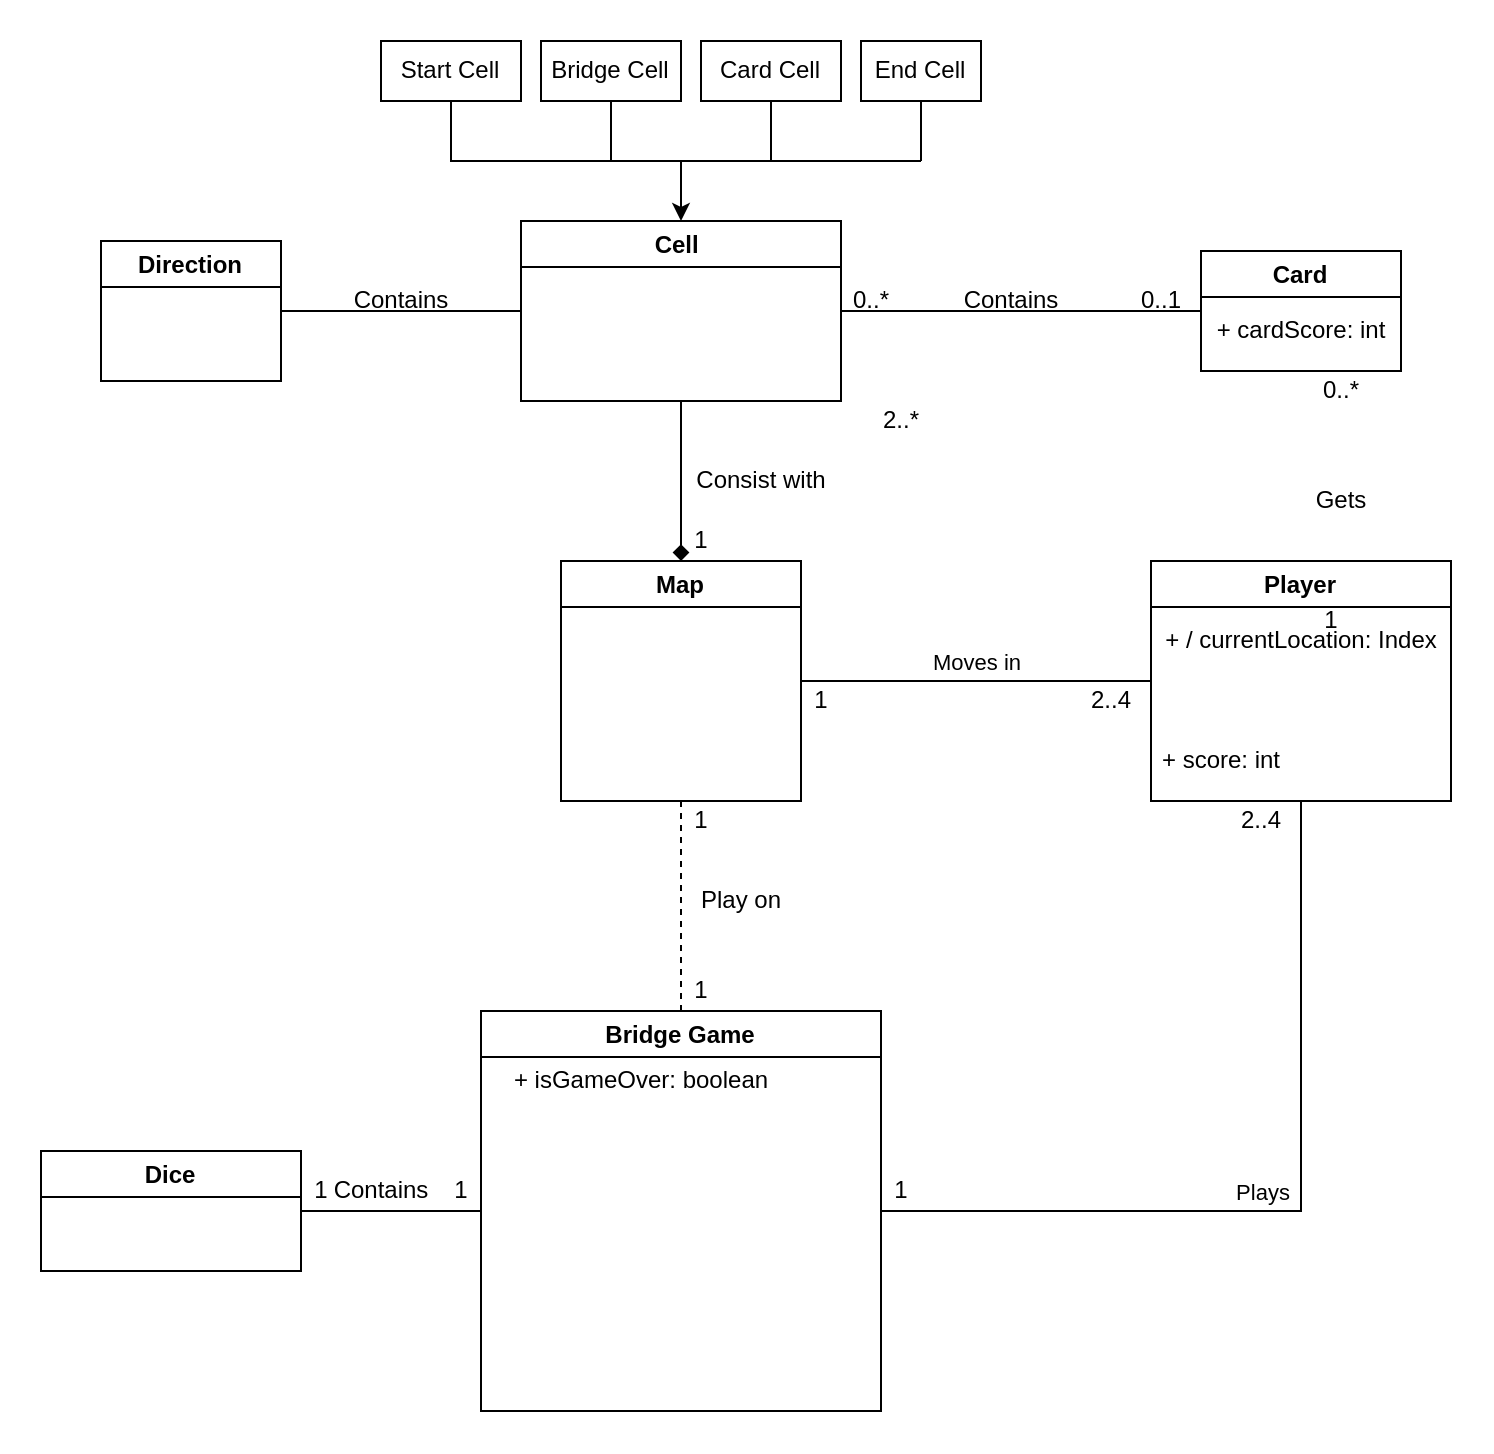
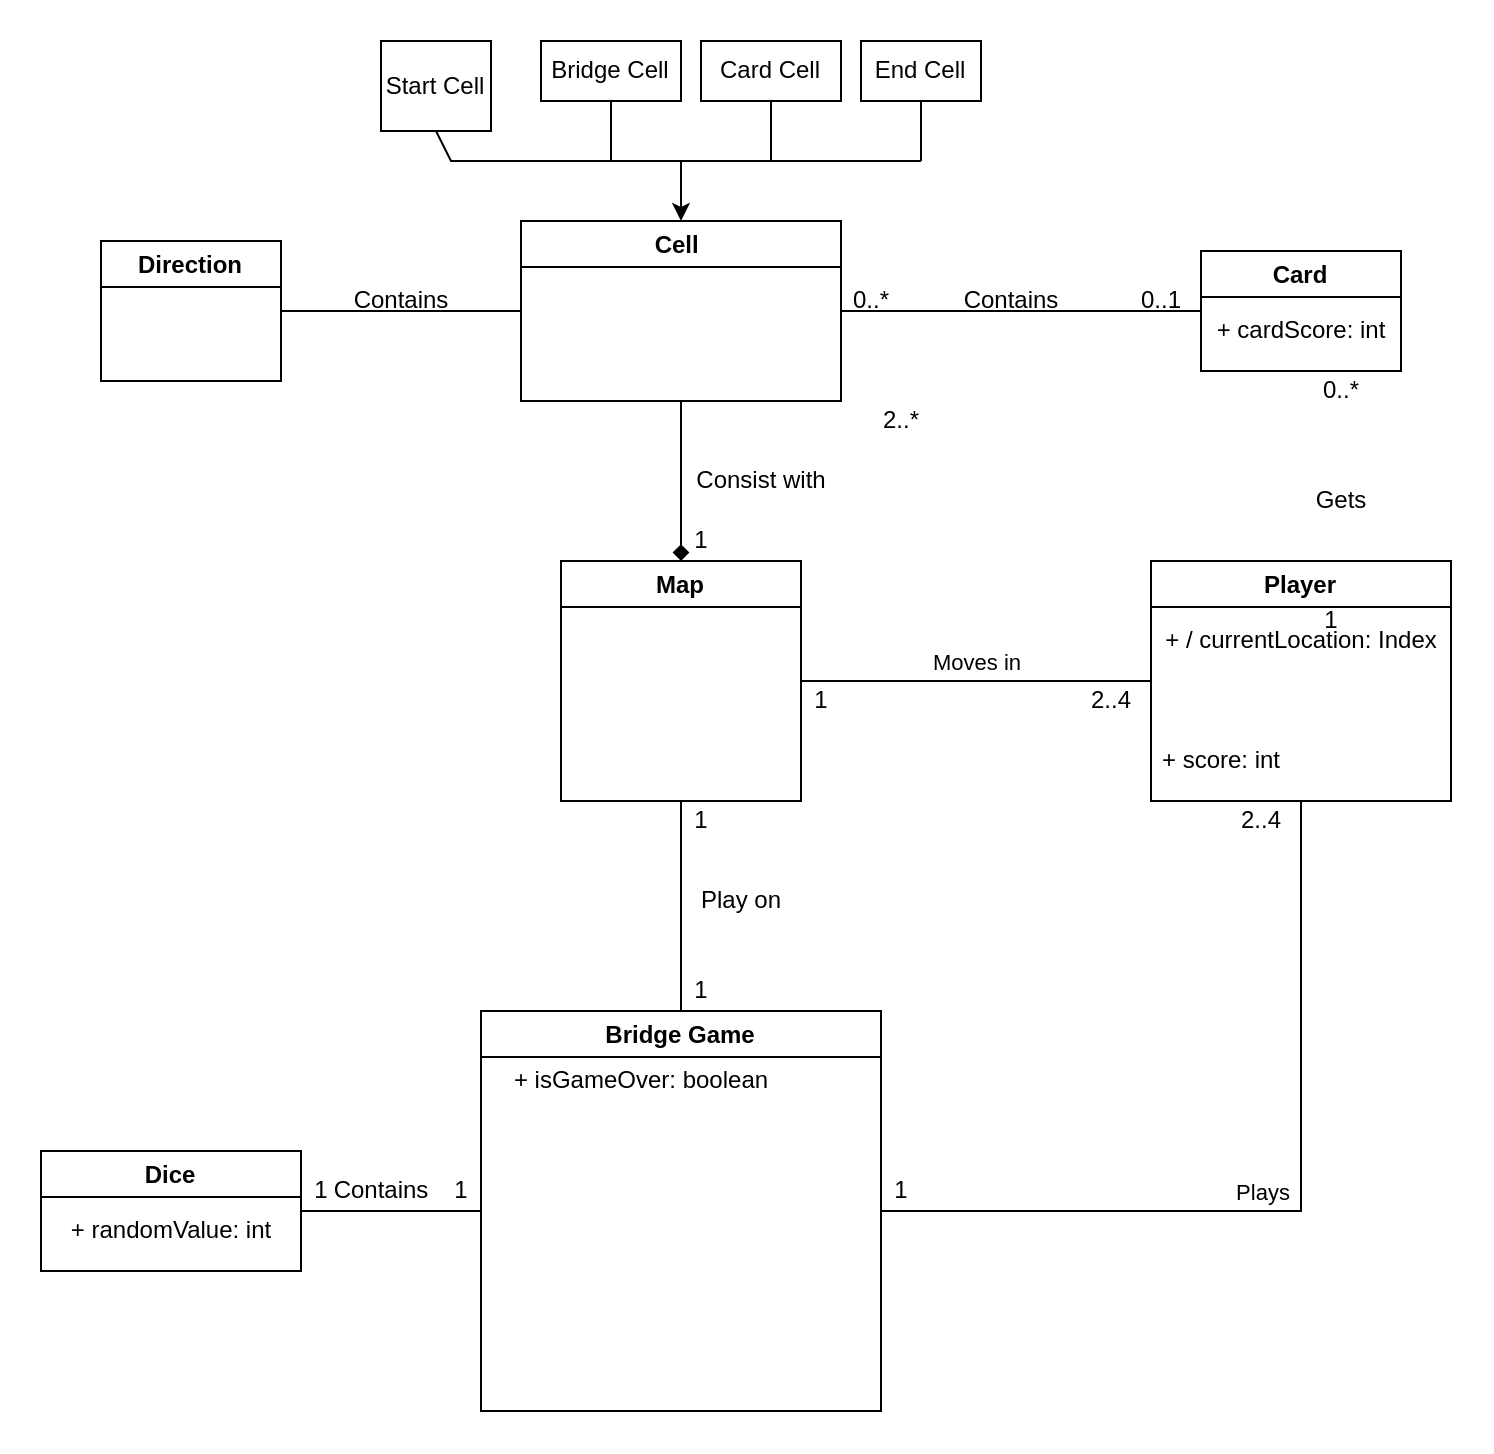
node "Start Cell": size 140x60 -> 110x90
edge "Map" -- "Bridge Game": style dashed -> solid
node "+ randomValue: int": added
